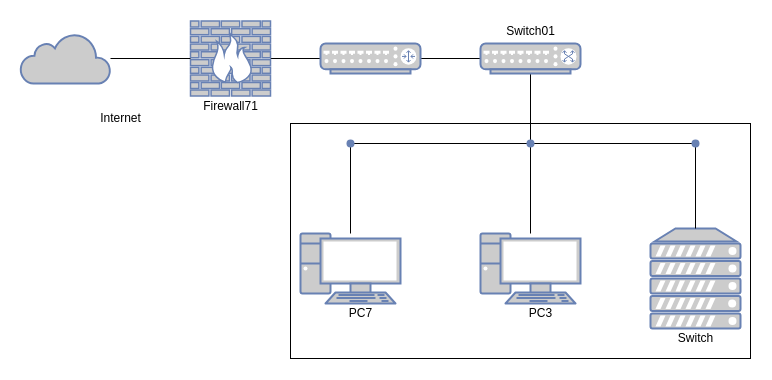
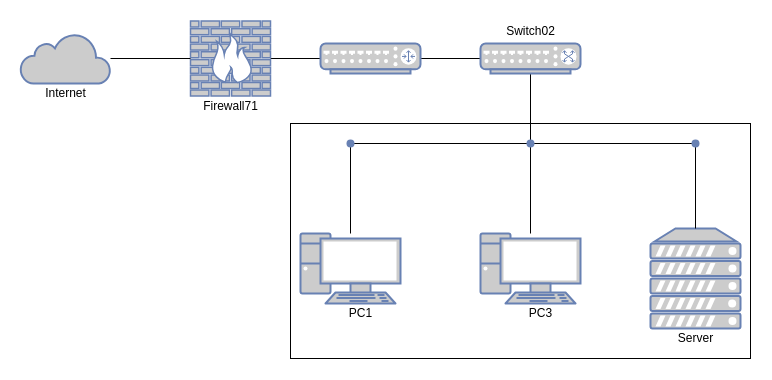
node "Switch01": label "Switch01" -> "Switch02"
node "Internet": moved (121, 119) -> (66, 94)
node "PC7": label "PC7" -> "PC1"
node "Switch": label "Switch" -> "Server"
